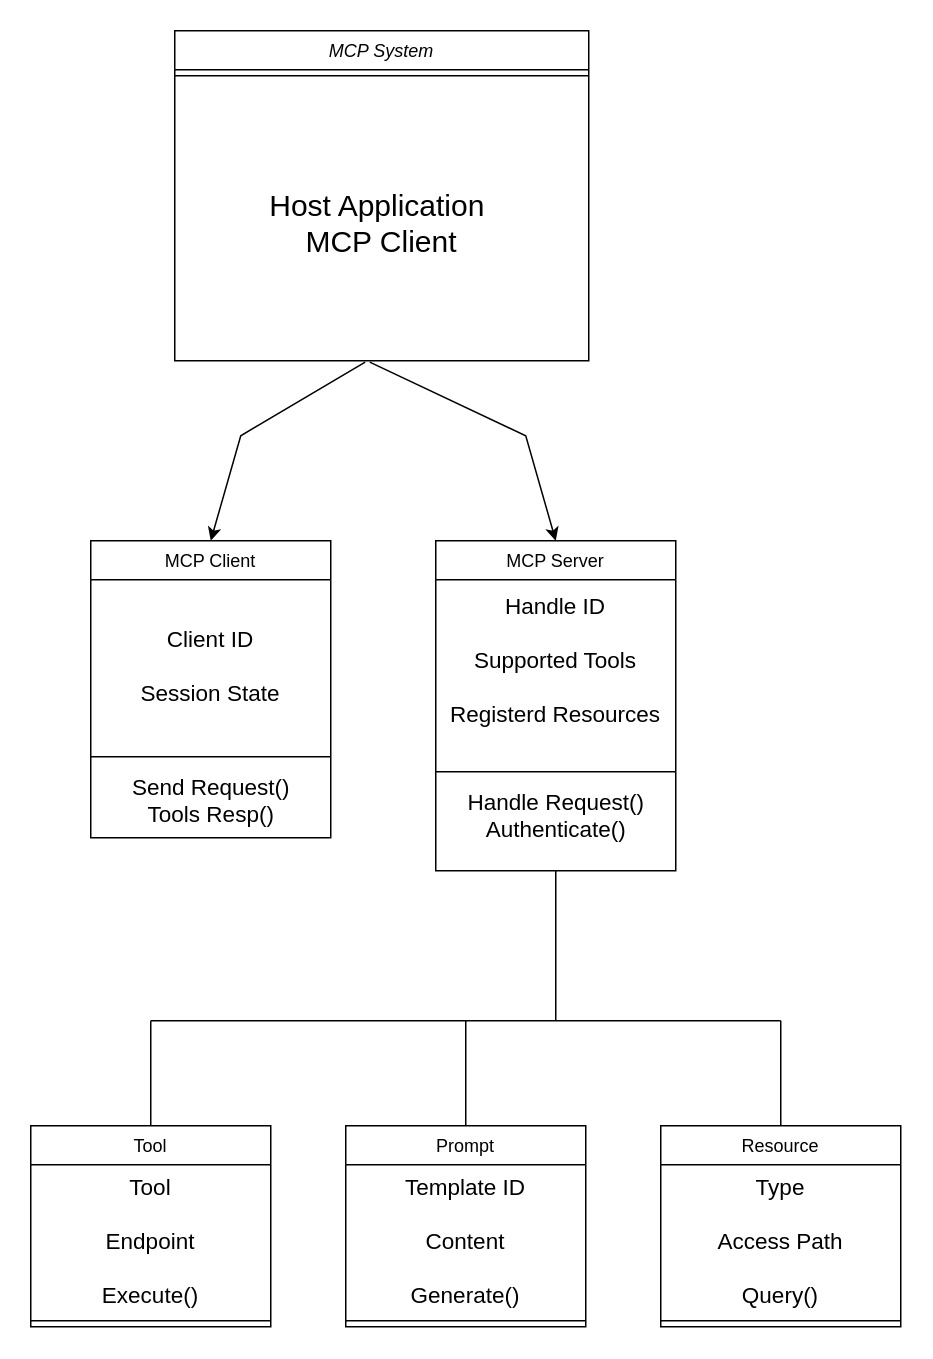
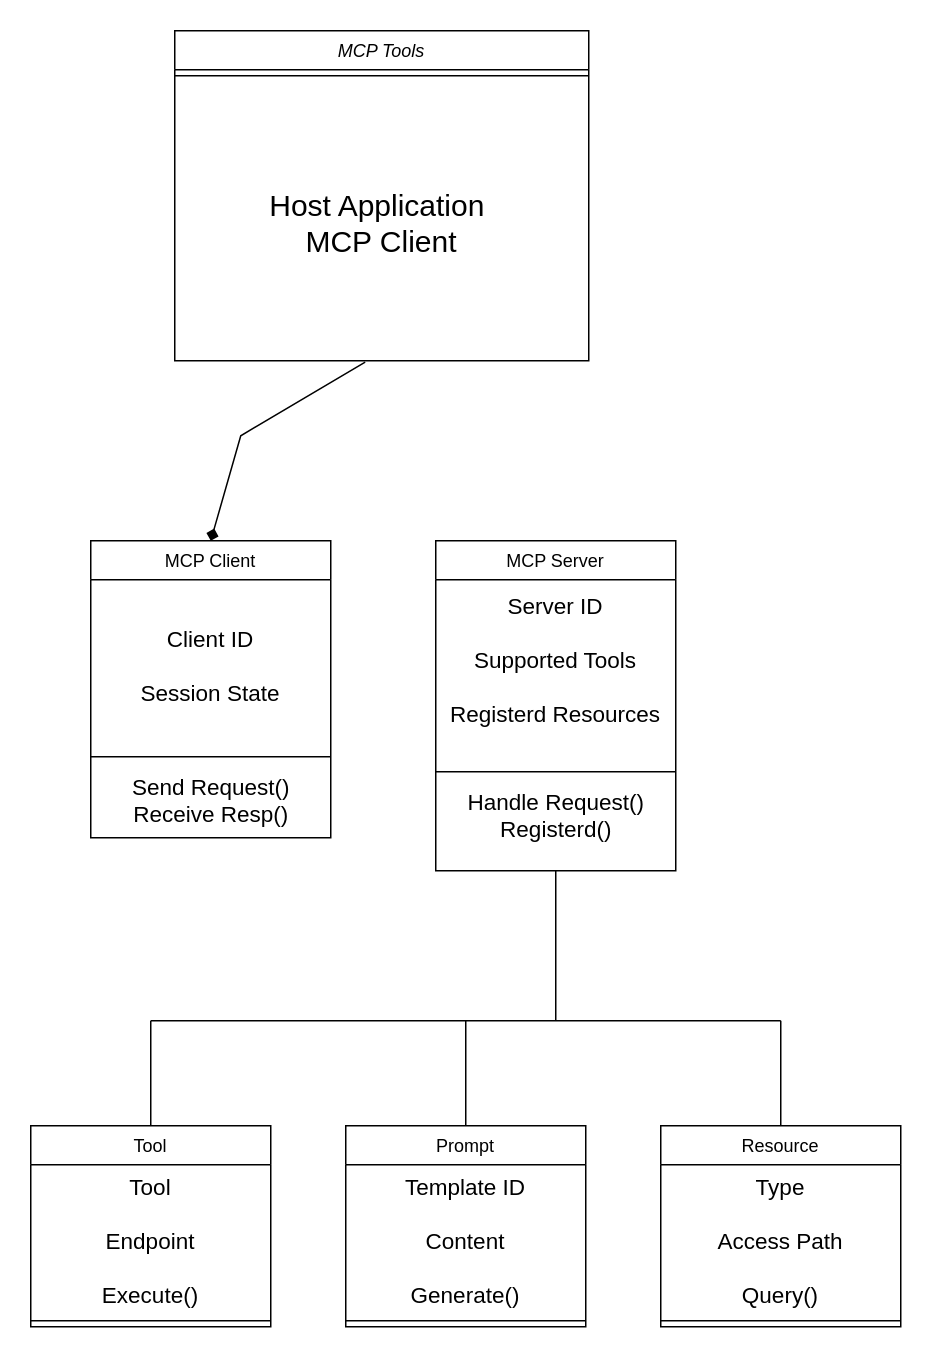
node "MCP System": label "MCP System" -> "MCP Tools"
edge "Host Application MCP Client" -> "MCP Server": removed
edge "Host Application MCP Client" -> "MCP Client": arrowhead classic -> diamond
node "Handle ID Supported Tools Registerd Resources": label "Handle ID Supported Tools Registerd Resources" -> "Server ID Supported Tools Registerd Resources"
node "Send Request() Tools Resp()": label "Send Request() Tools Resp()" -> "Send Request() Receive Resp()"
node "Handle Request() Authenticate()": label "Handle Request() Authenticate()" -> "Handle Request() Registerd()"
